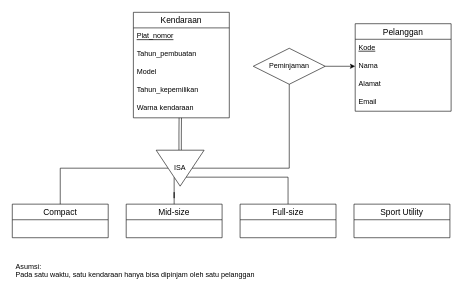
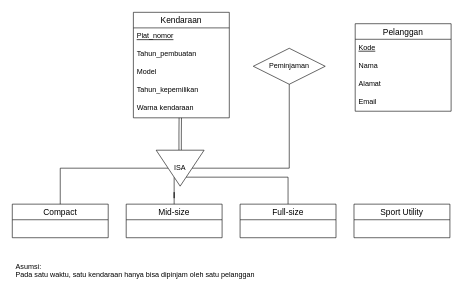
edge "Peminjaman" -> "Nama": removed
